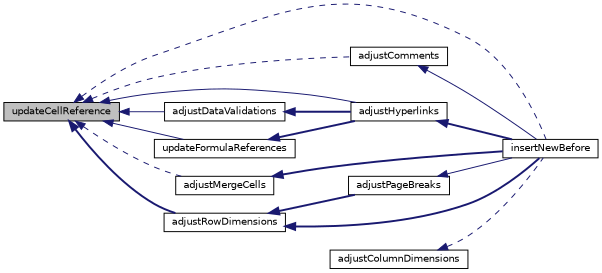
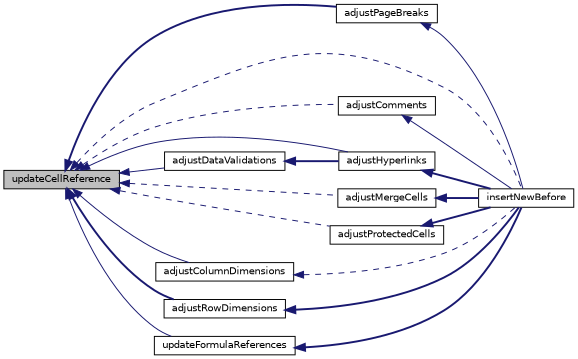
edge "adjustHyperlinks" -> "updateFormulaReferences": now "insertNewBefore" -> "updateFormulaReferences"
edge "adjustPageBreaks" -> "adjustRowDimensions": now "adjustPageBreaks" -> "updateCellReference"
edge "adjustColumnDimensions" -> "updateCellReference": added
node "adjustProtectedCells": added
